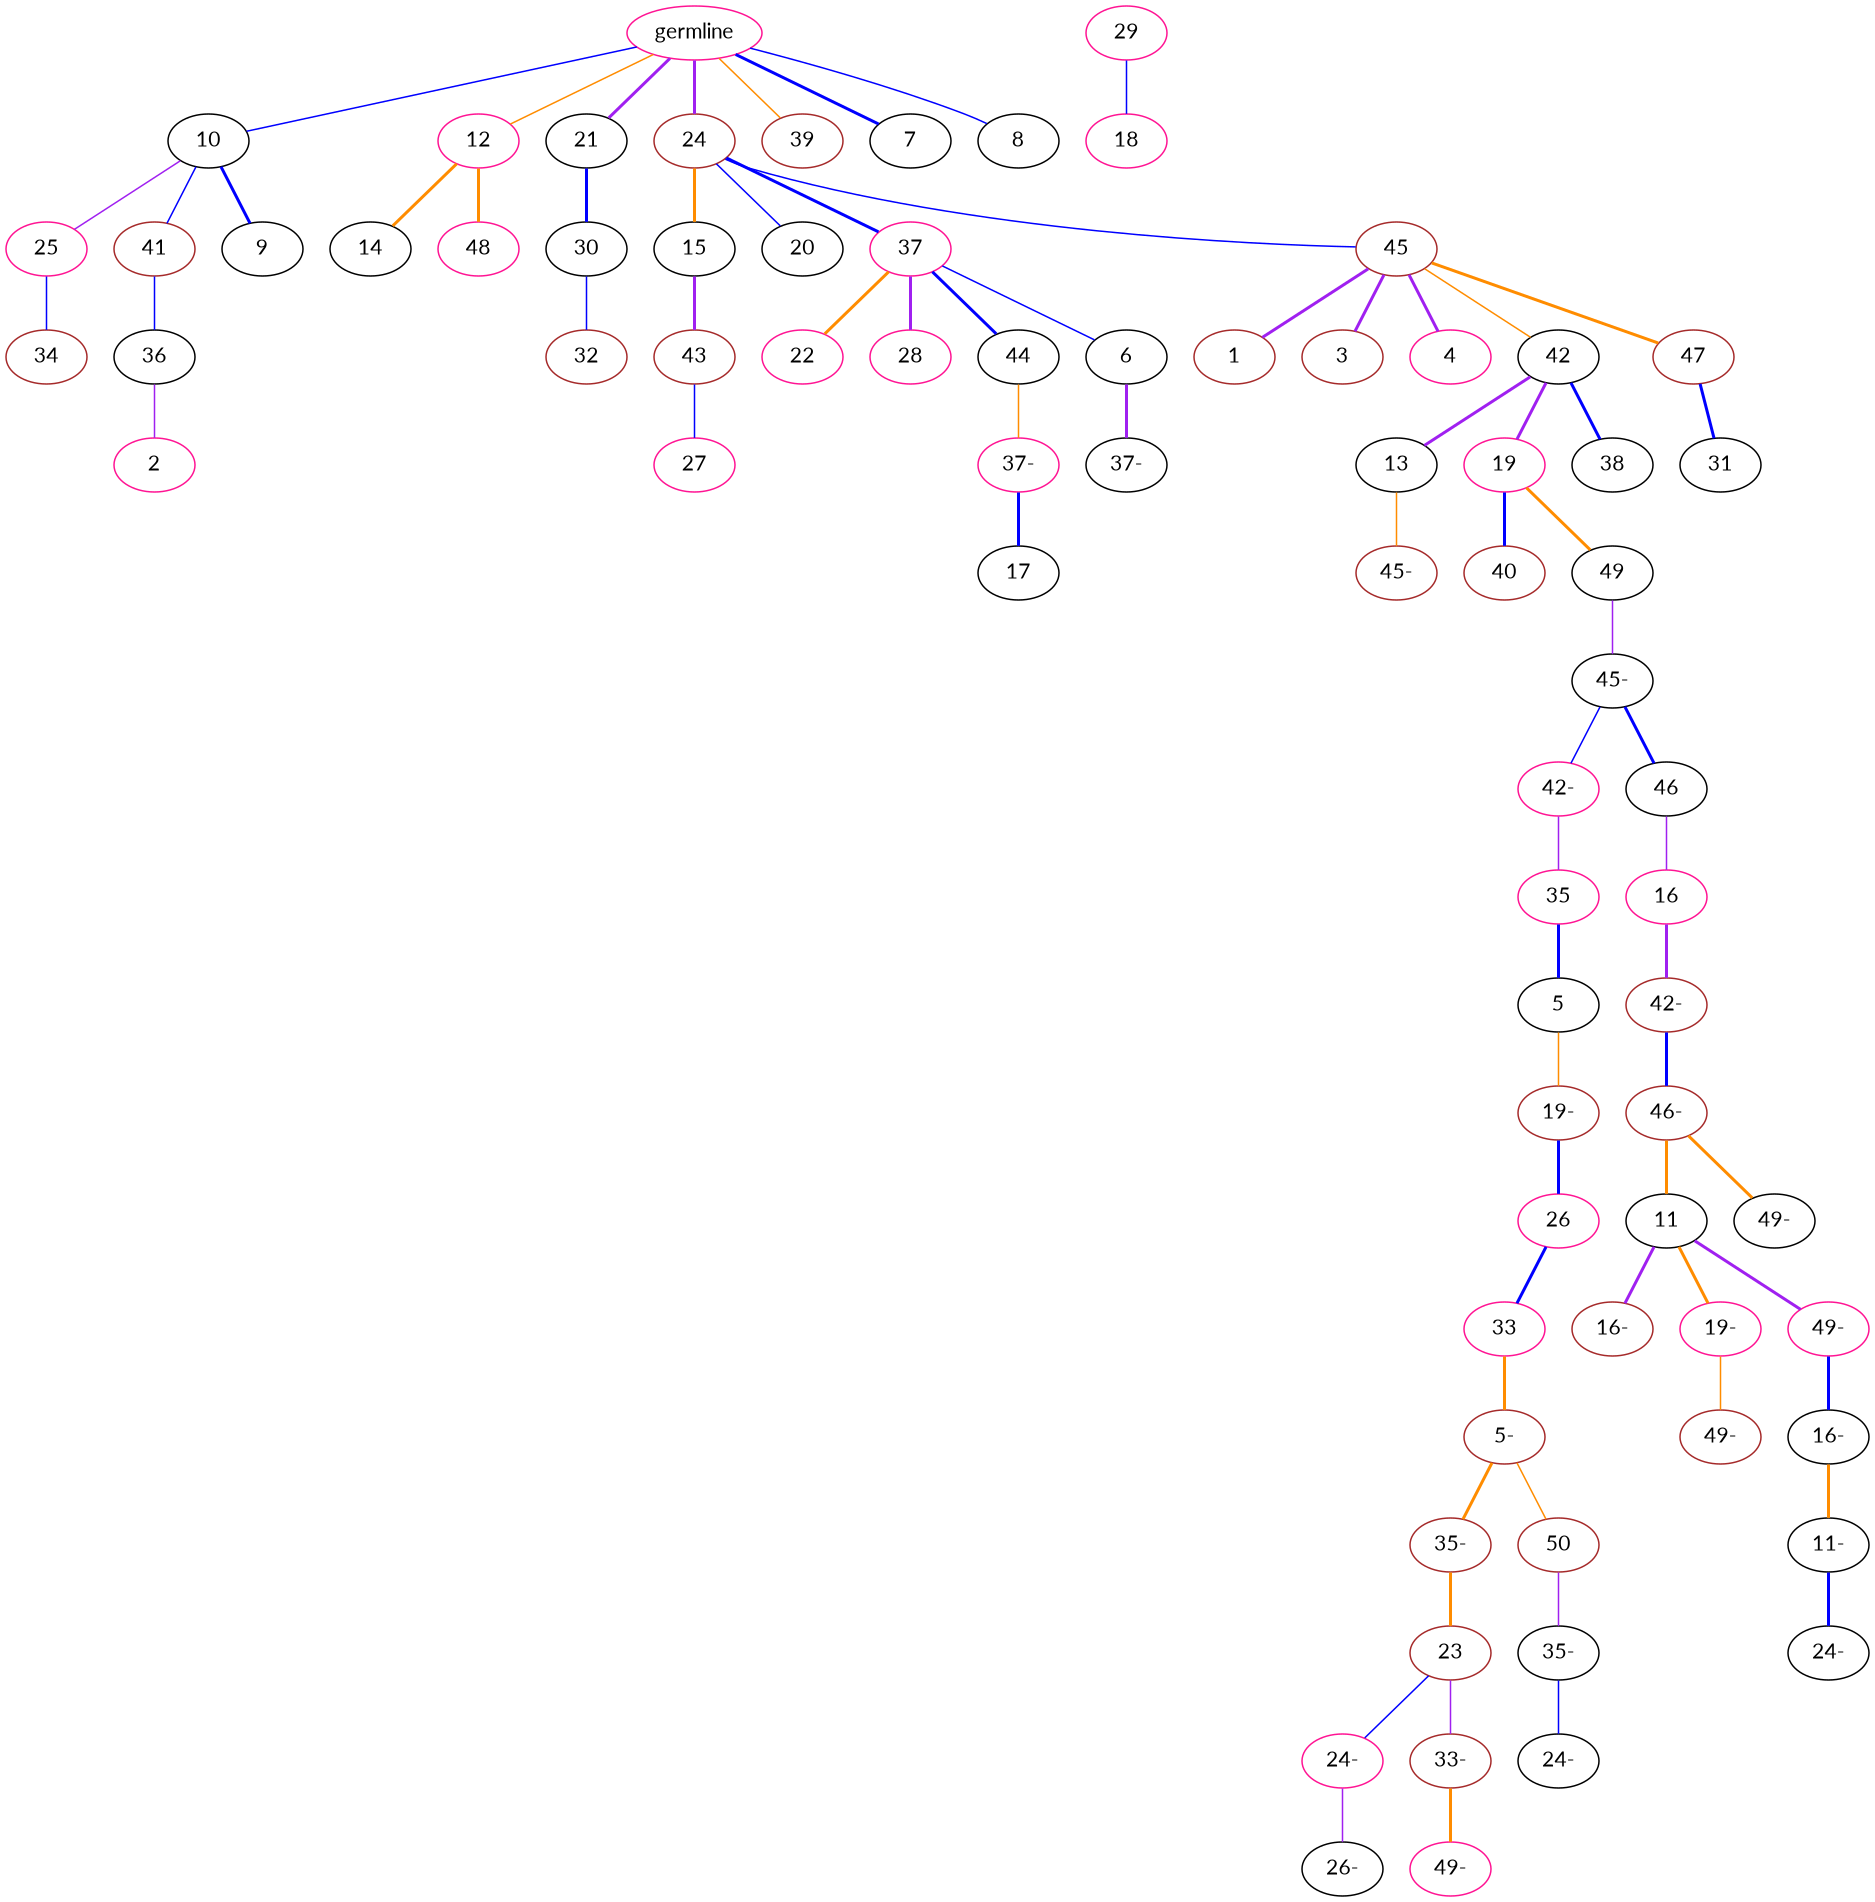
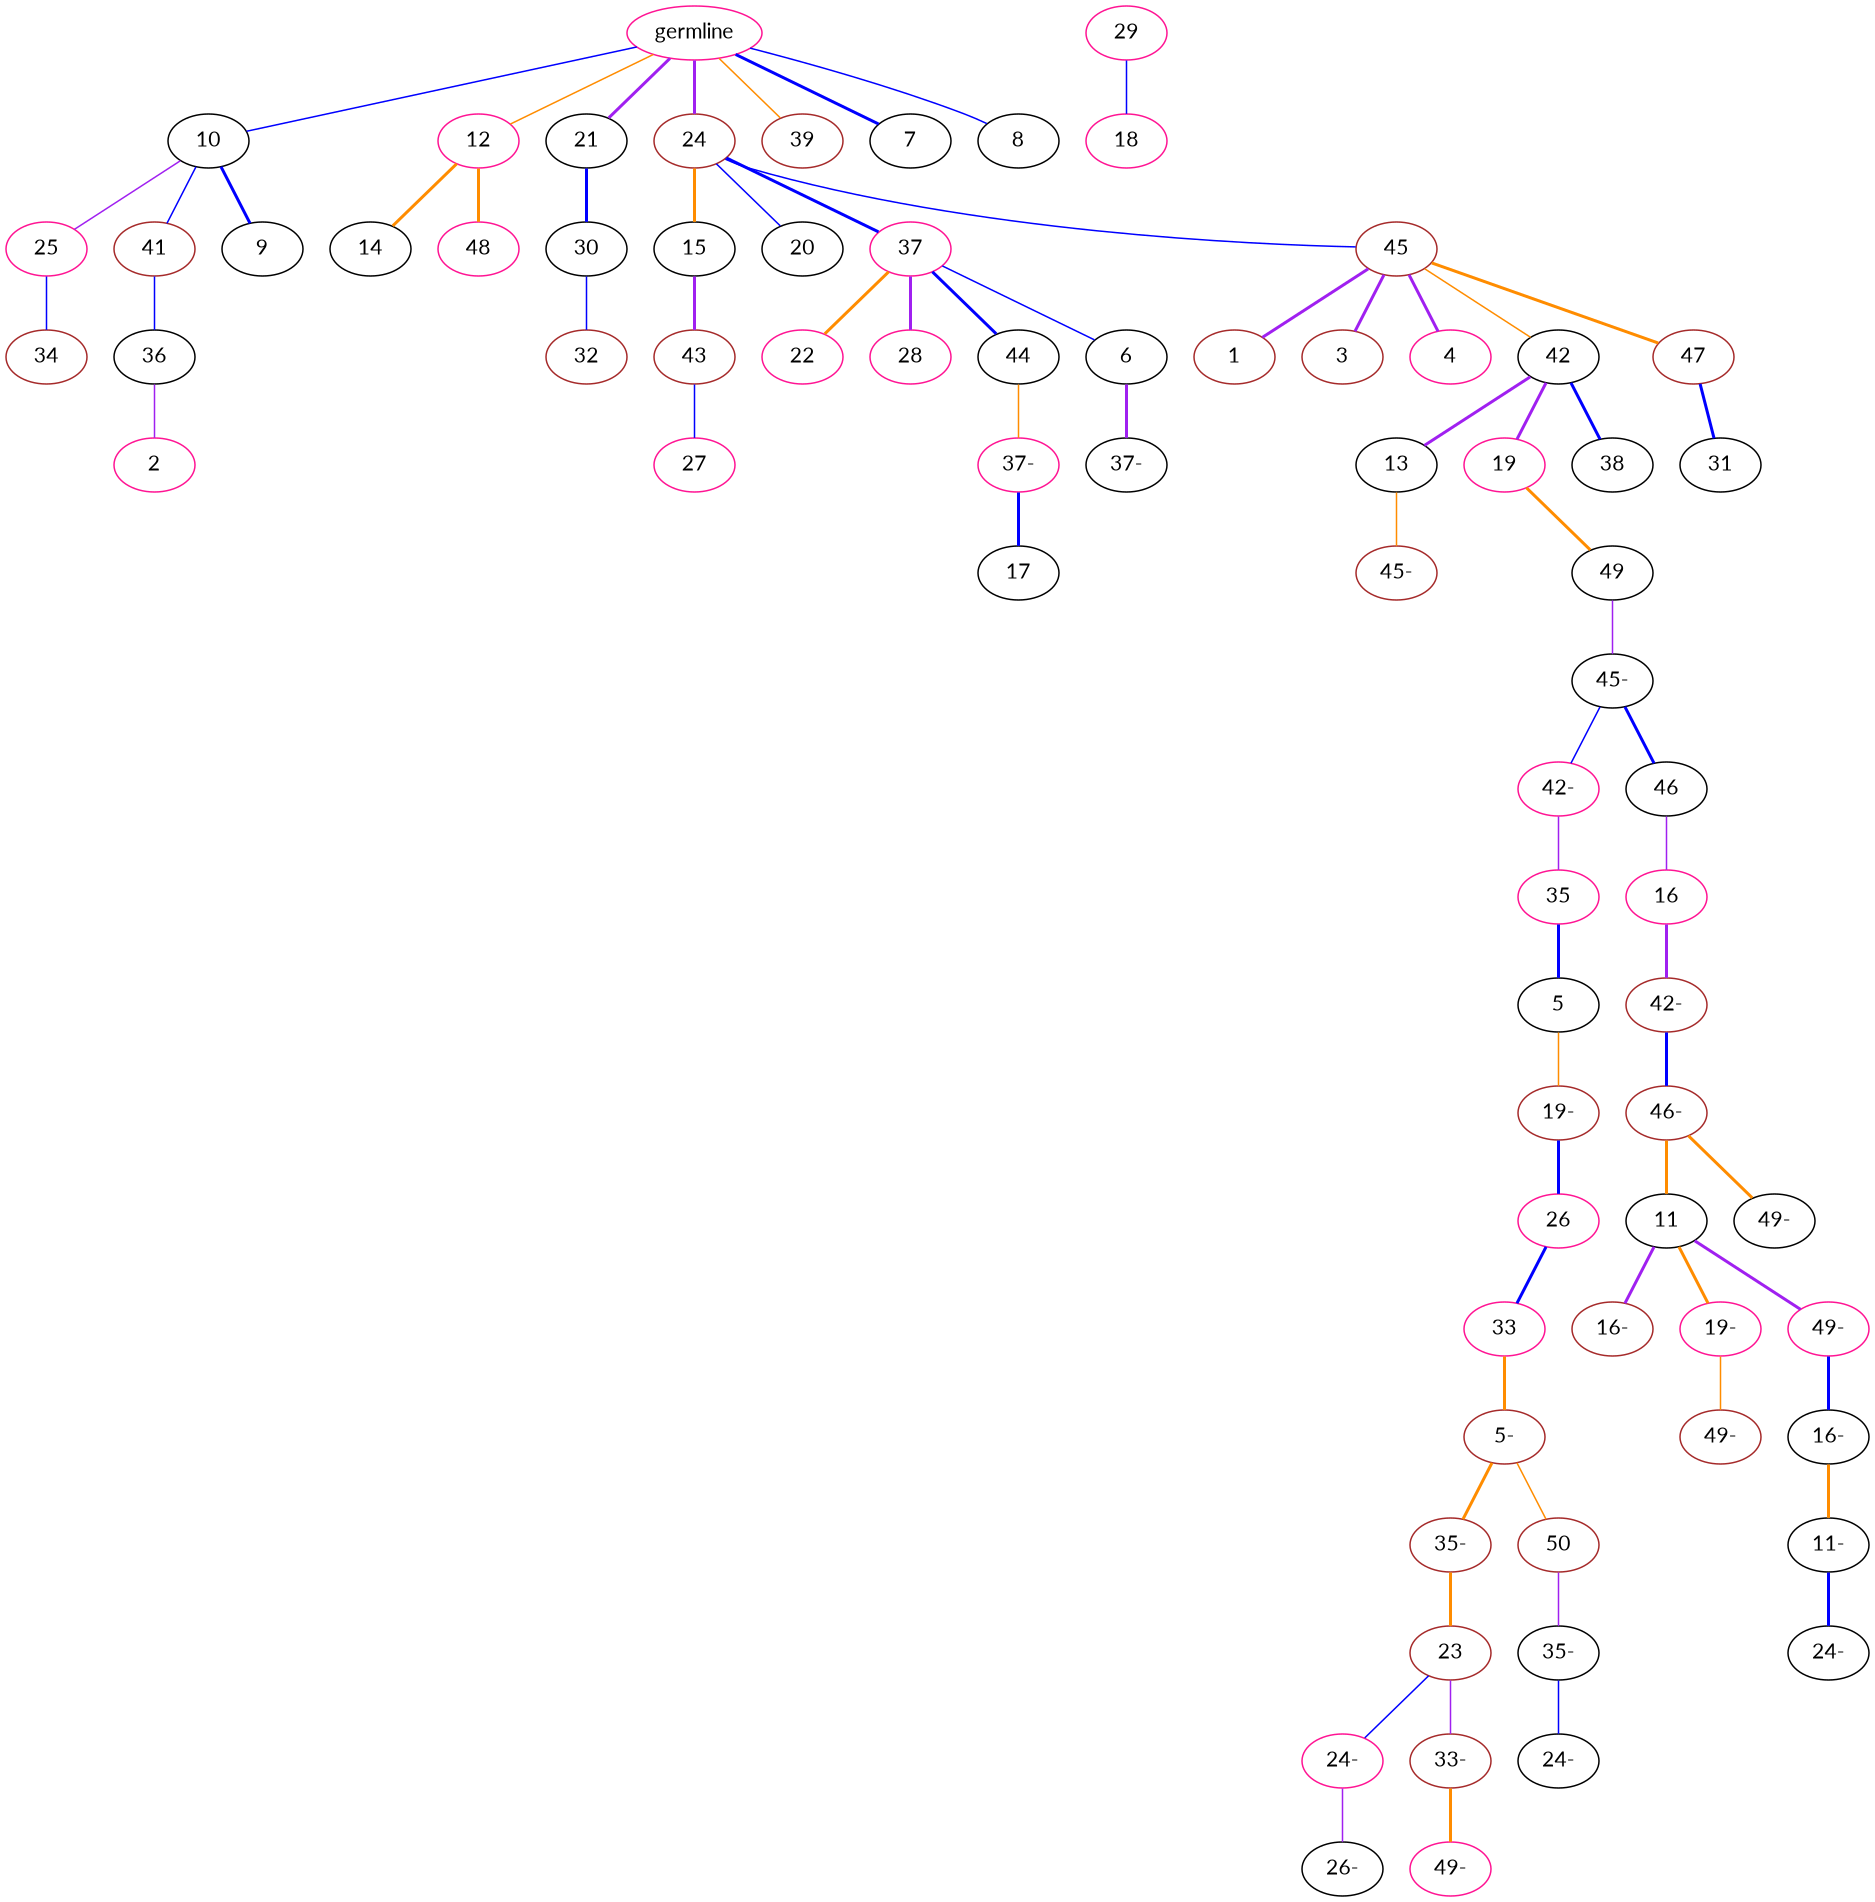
node "40": removed
